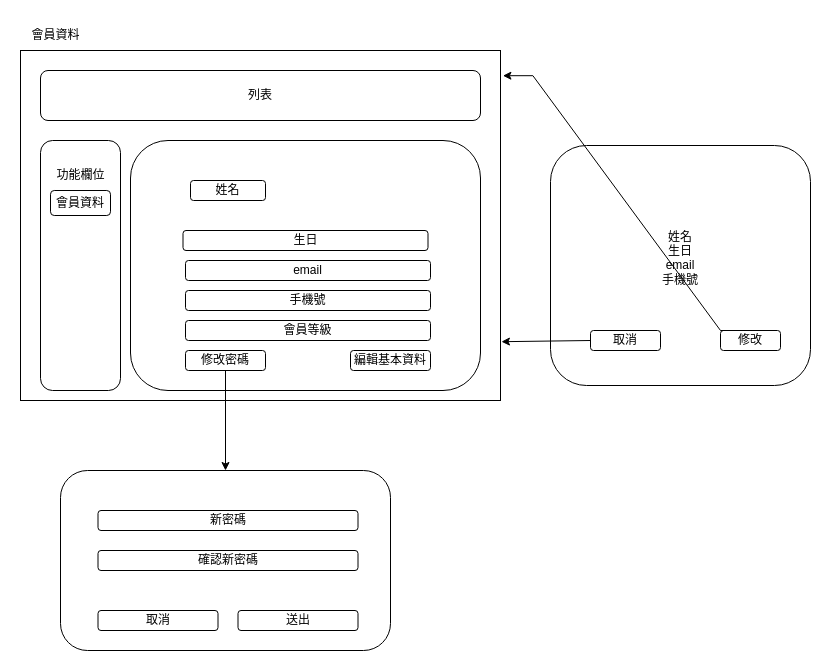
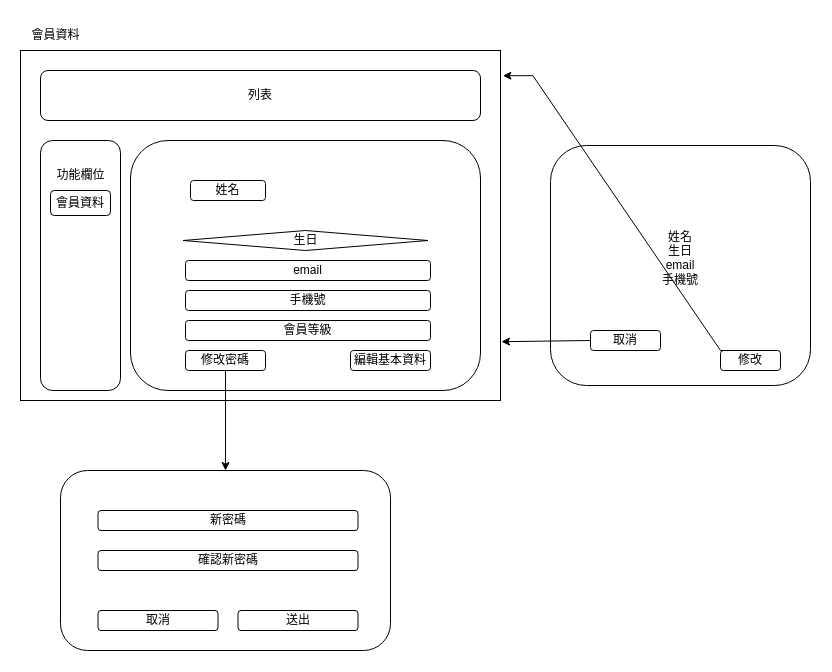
node "生日": shape rounded rectangle -> diamond
node "修改": moved (751, 341) -> (751, 361)
